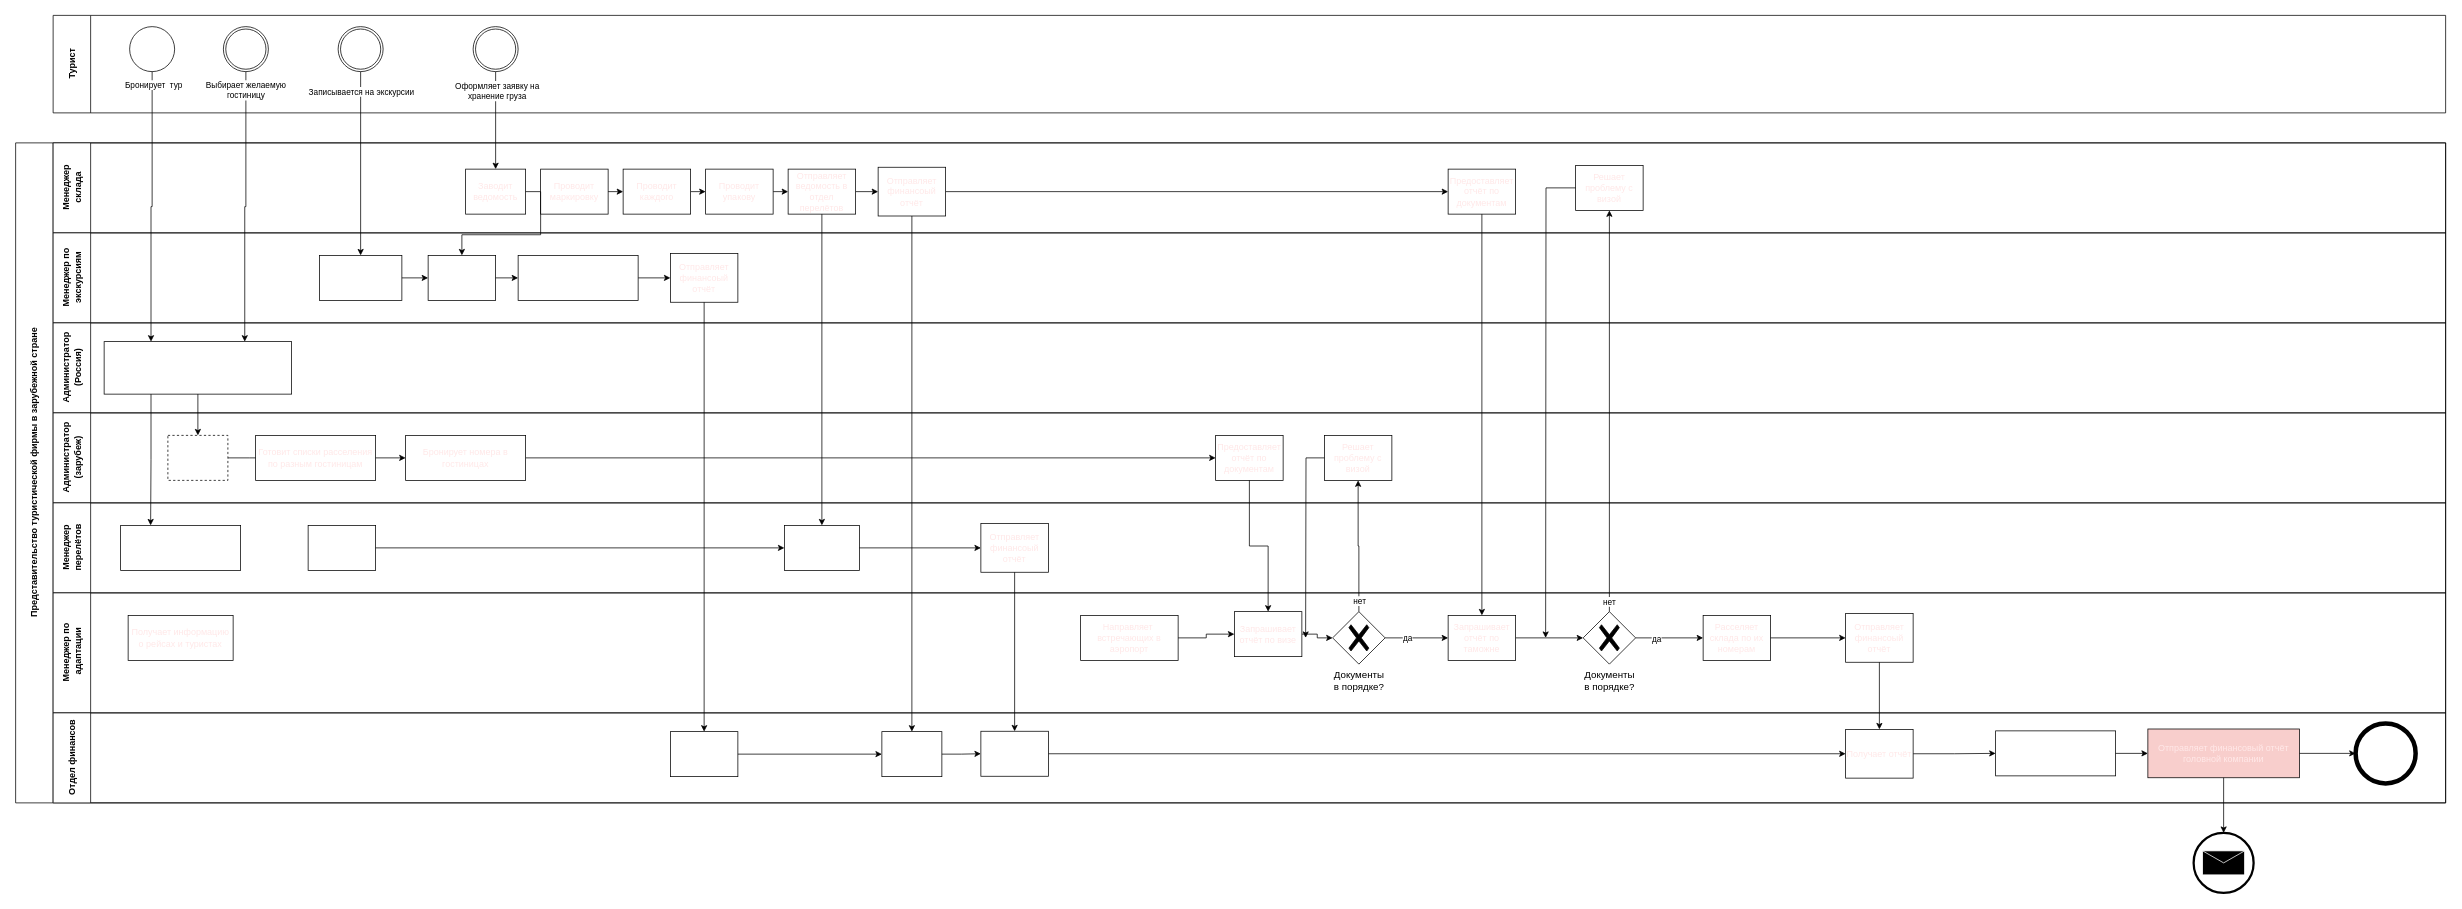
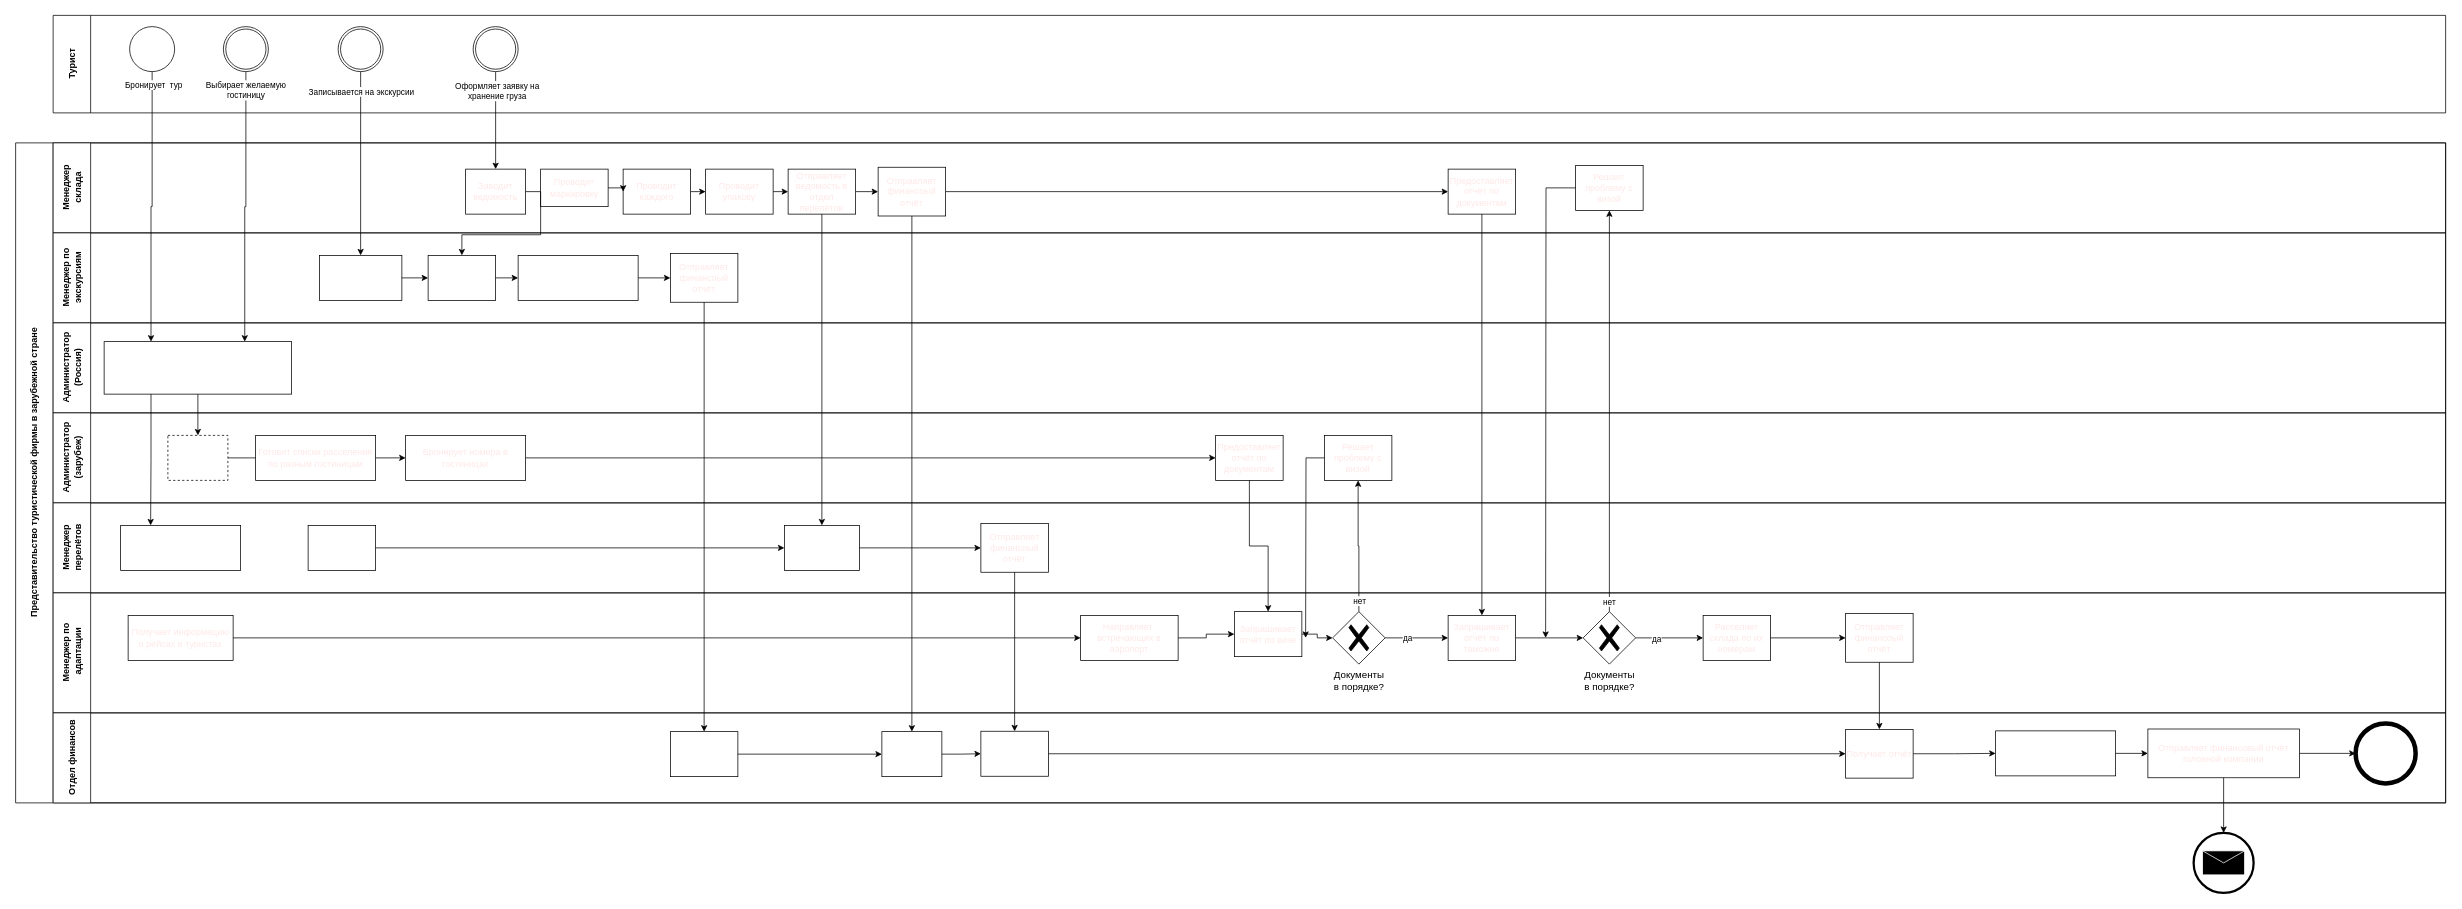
node "Проводит маркировку": size 68x45 -> 68x38
edge "Получает информацию о рейсах и туристах" -> "Направляет встречающих в аэропорт": added
node "Отправляет финансовый отчёт головной компании": fillcolor #f8cecc -> #ffffff
